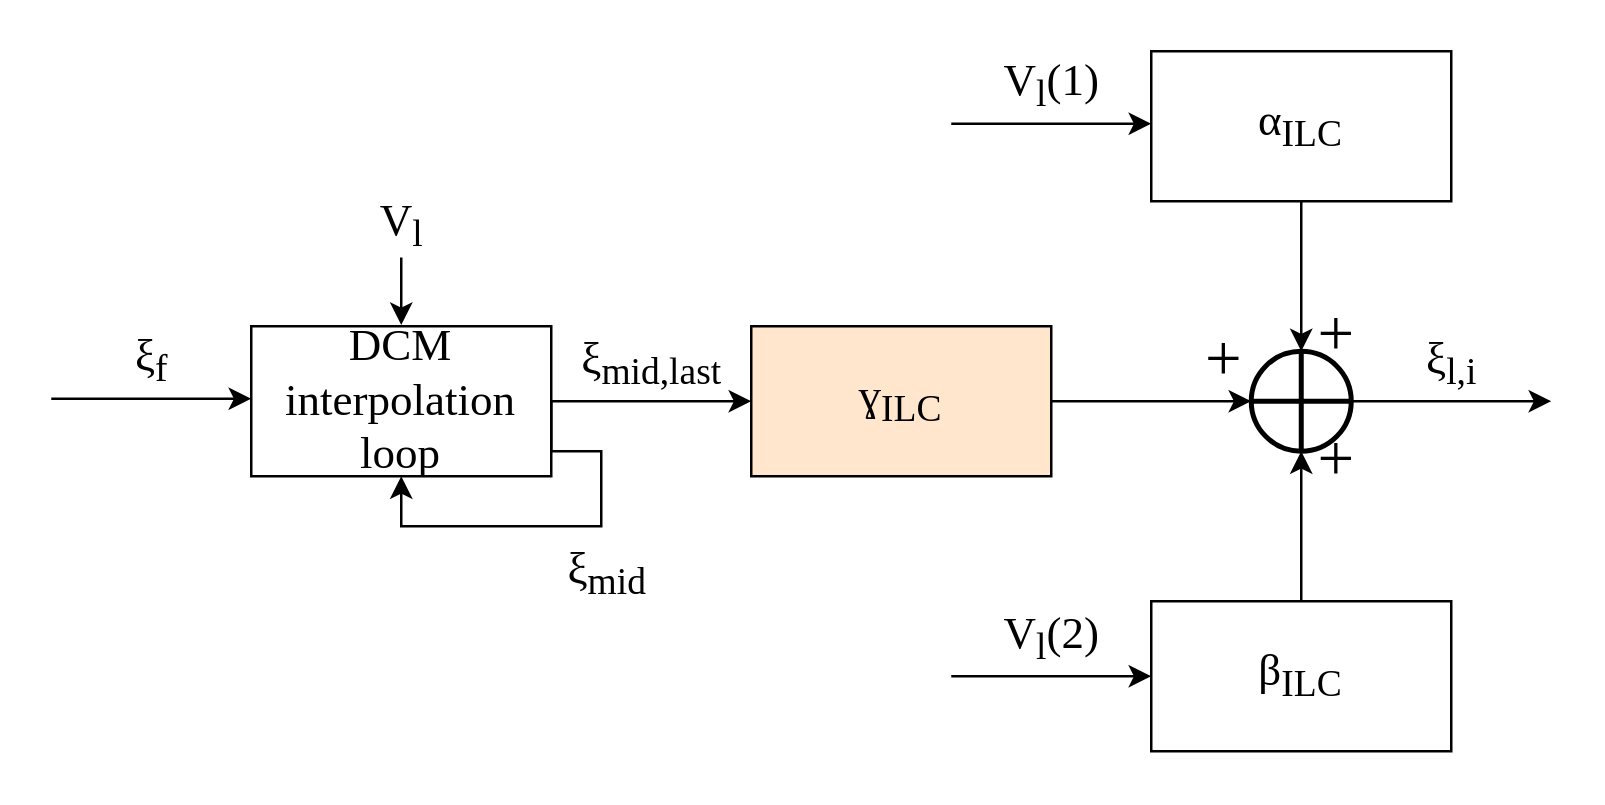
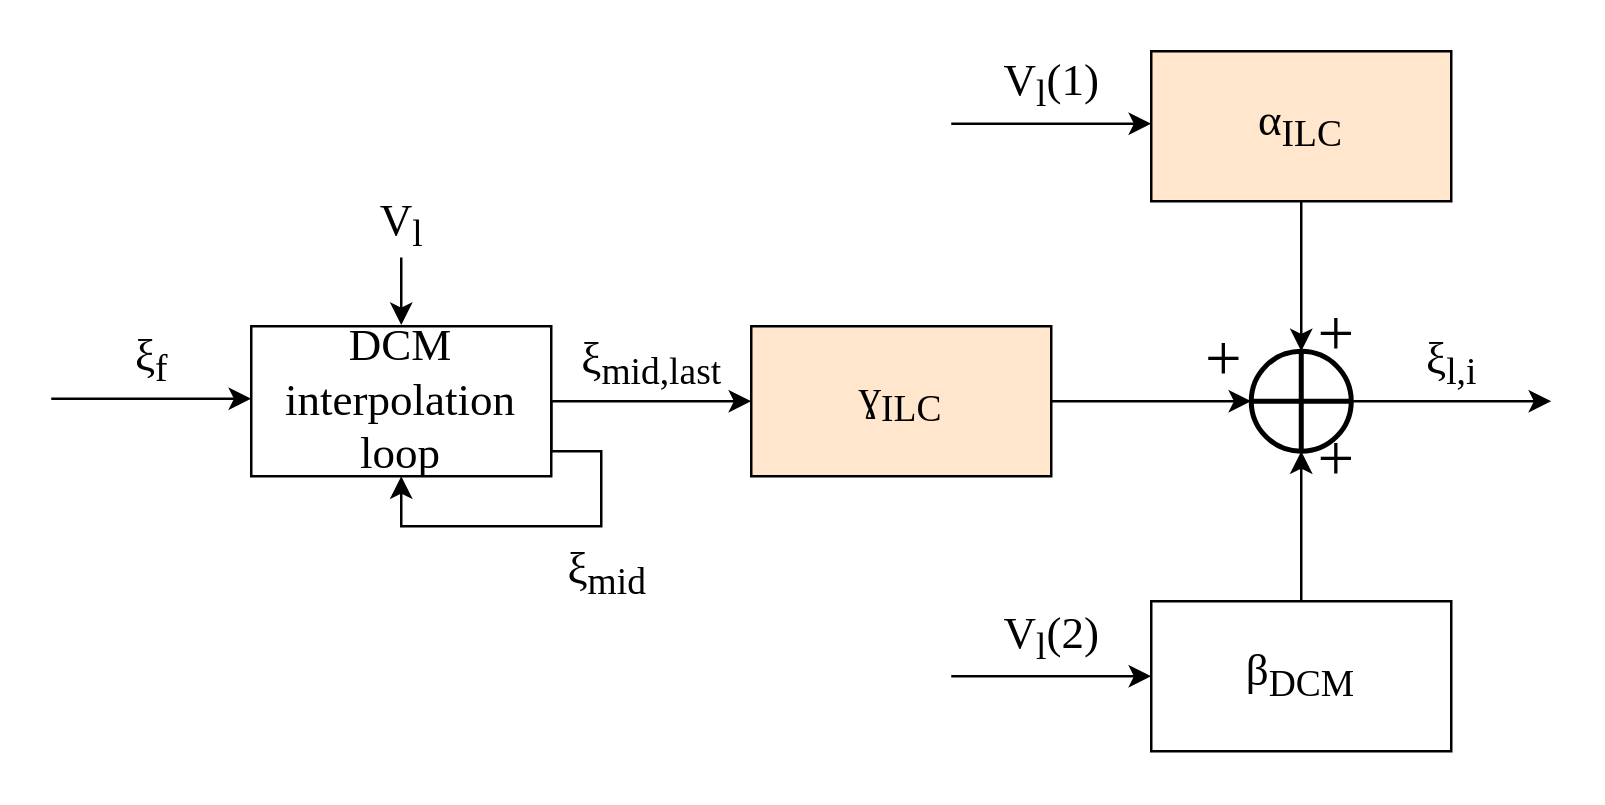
node "αILC": fillcolor #ffffff -> #ffe6cc
node "βILC": label "βILC" -> "βDCM"
